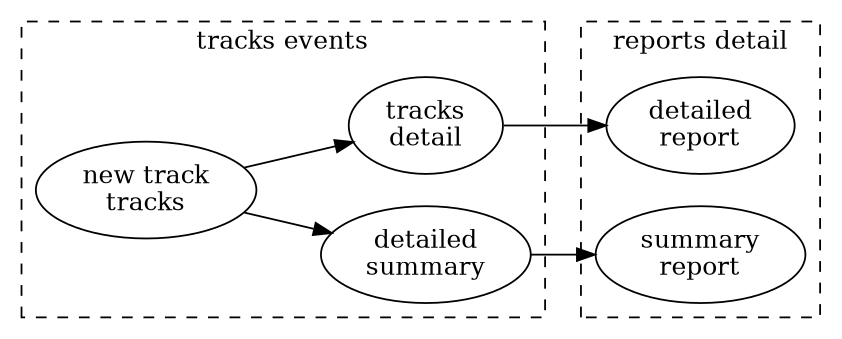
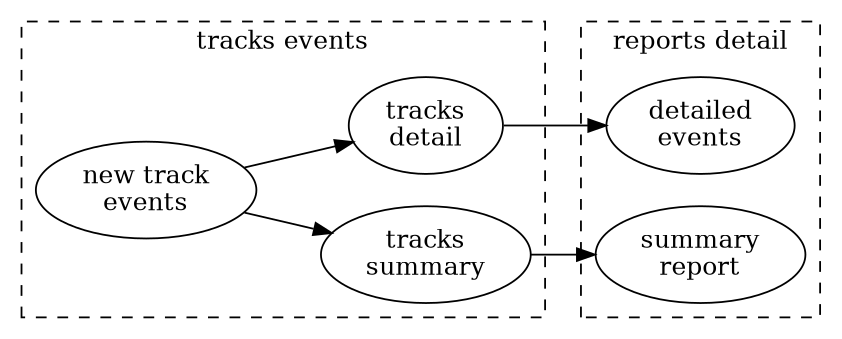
node "detailed report": label "detailed report" -> "detailed events"
node "new track tracks": label "new track tracks" -> "new track events"
node "detailed summary": label "detailed summary" -> "tracks summary"
